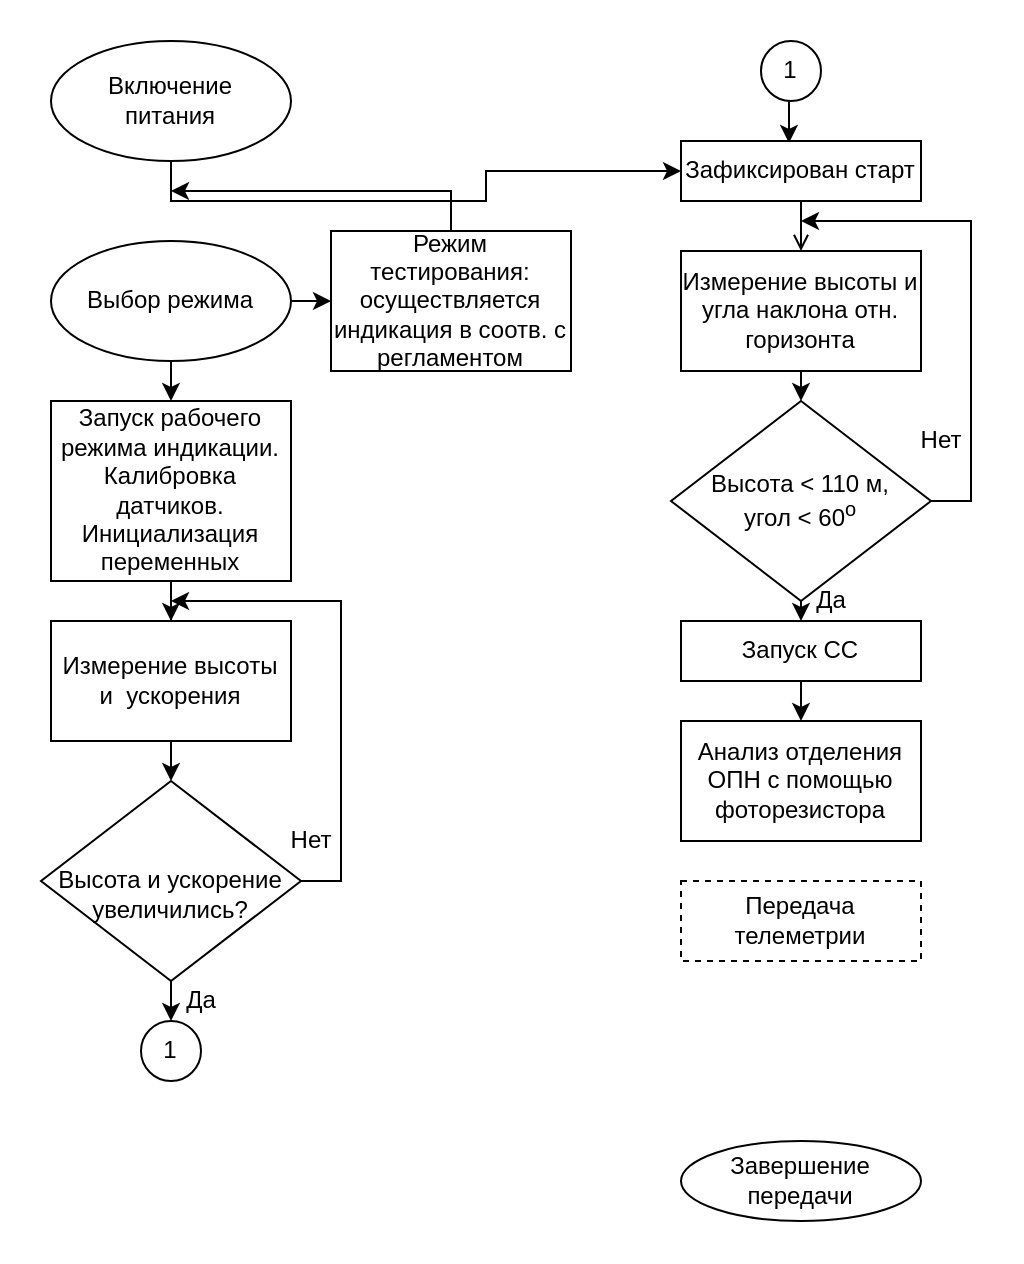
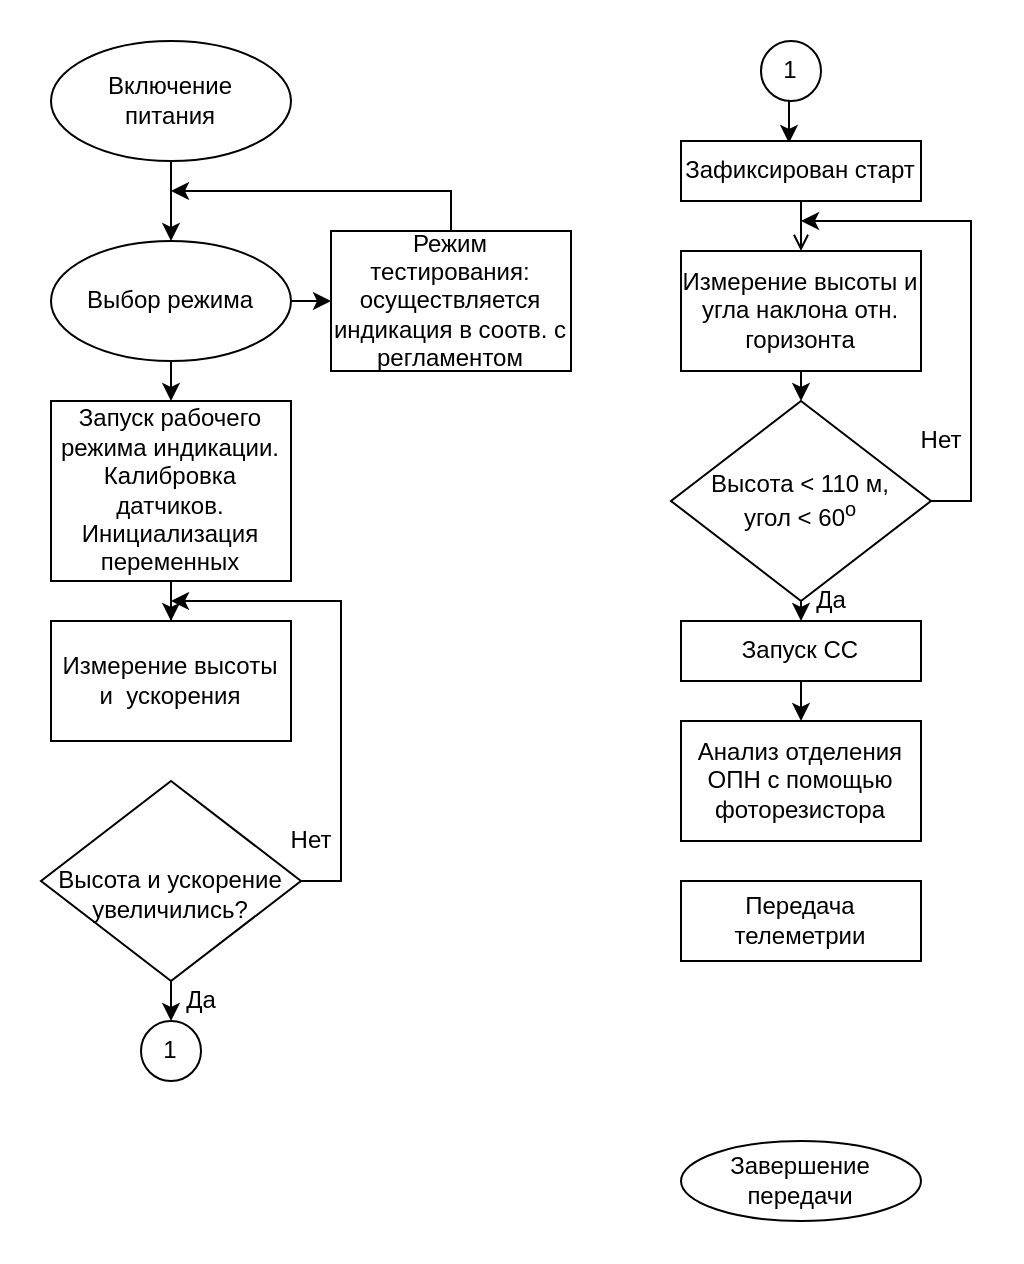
edge "Включение питания" -> "Зафиксирован старт": now "Включение питания" -> "Выбор режима"
edge "Измерение высоты и ускорения" -> "Высота и ускорение увеличились?": removed
node "Передача телеметрии": style dashed -> solid
